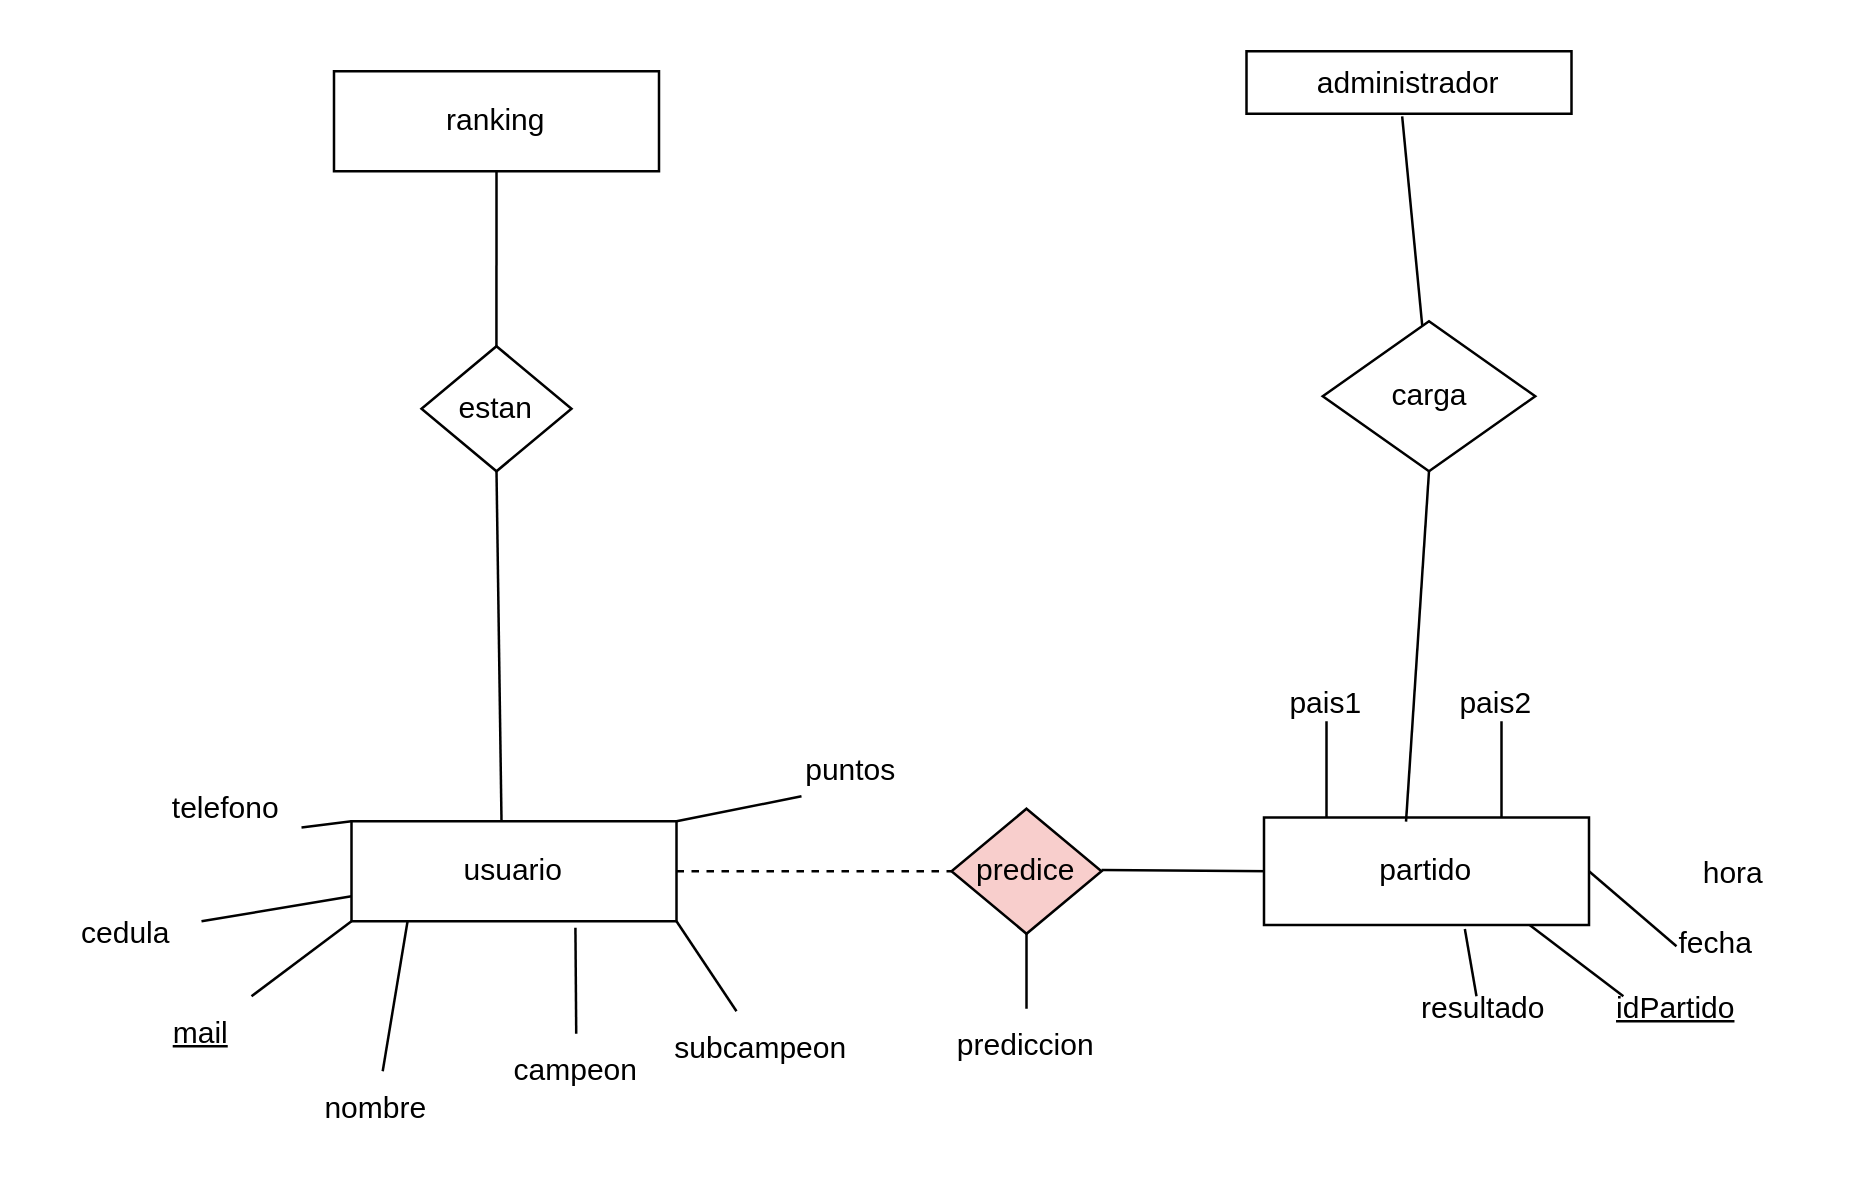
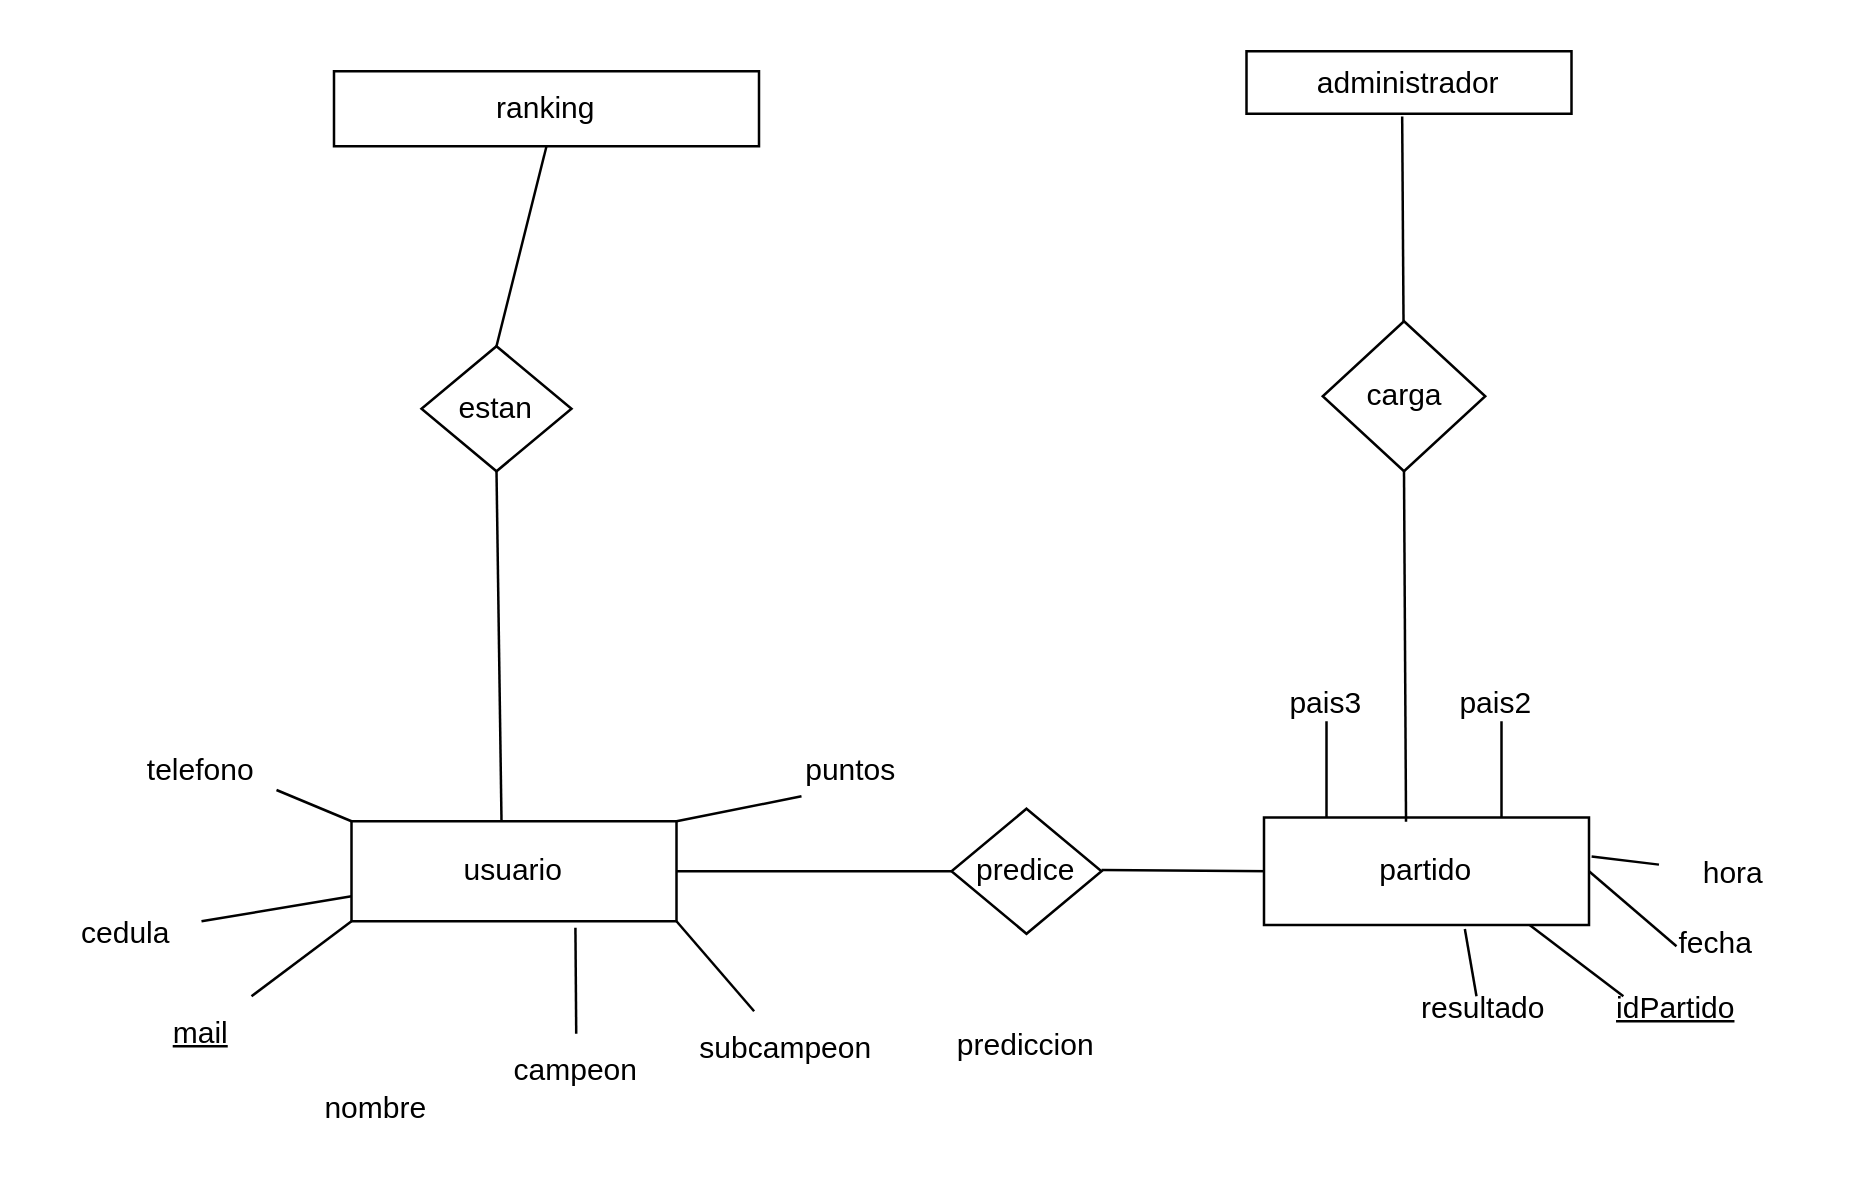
node "ranking": size 325x100 -> 425x75
node "carga": size 213x150 -> 163x150
node "pais1": label "pais1" -> "pais3"
node "telefono": moved (226, 809) -> (201, 771)
edge "partido" -- "hora": added
edge "usuario" -- "predice": style dashed -> solid
node "predice": fillcolor #f8cecc -> #ffffff
edge "predice" -- "prediccion": removed
edge "usuario" -- "nombre": removed
node "subcampeon": moved (761, 1049) -> (786, 1049)
